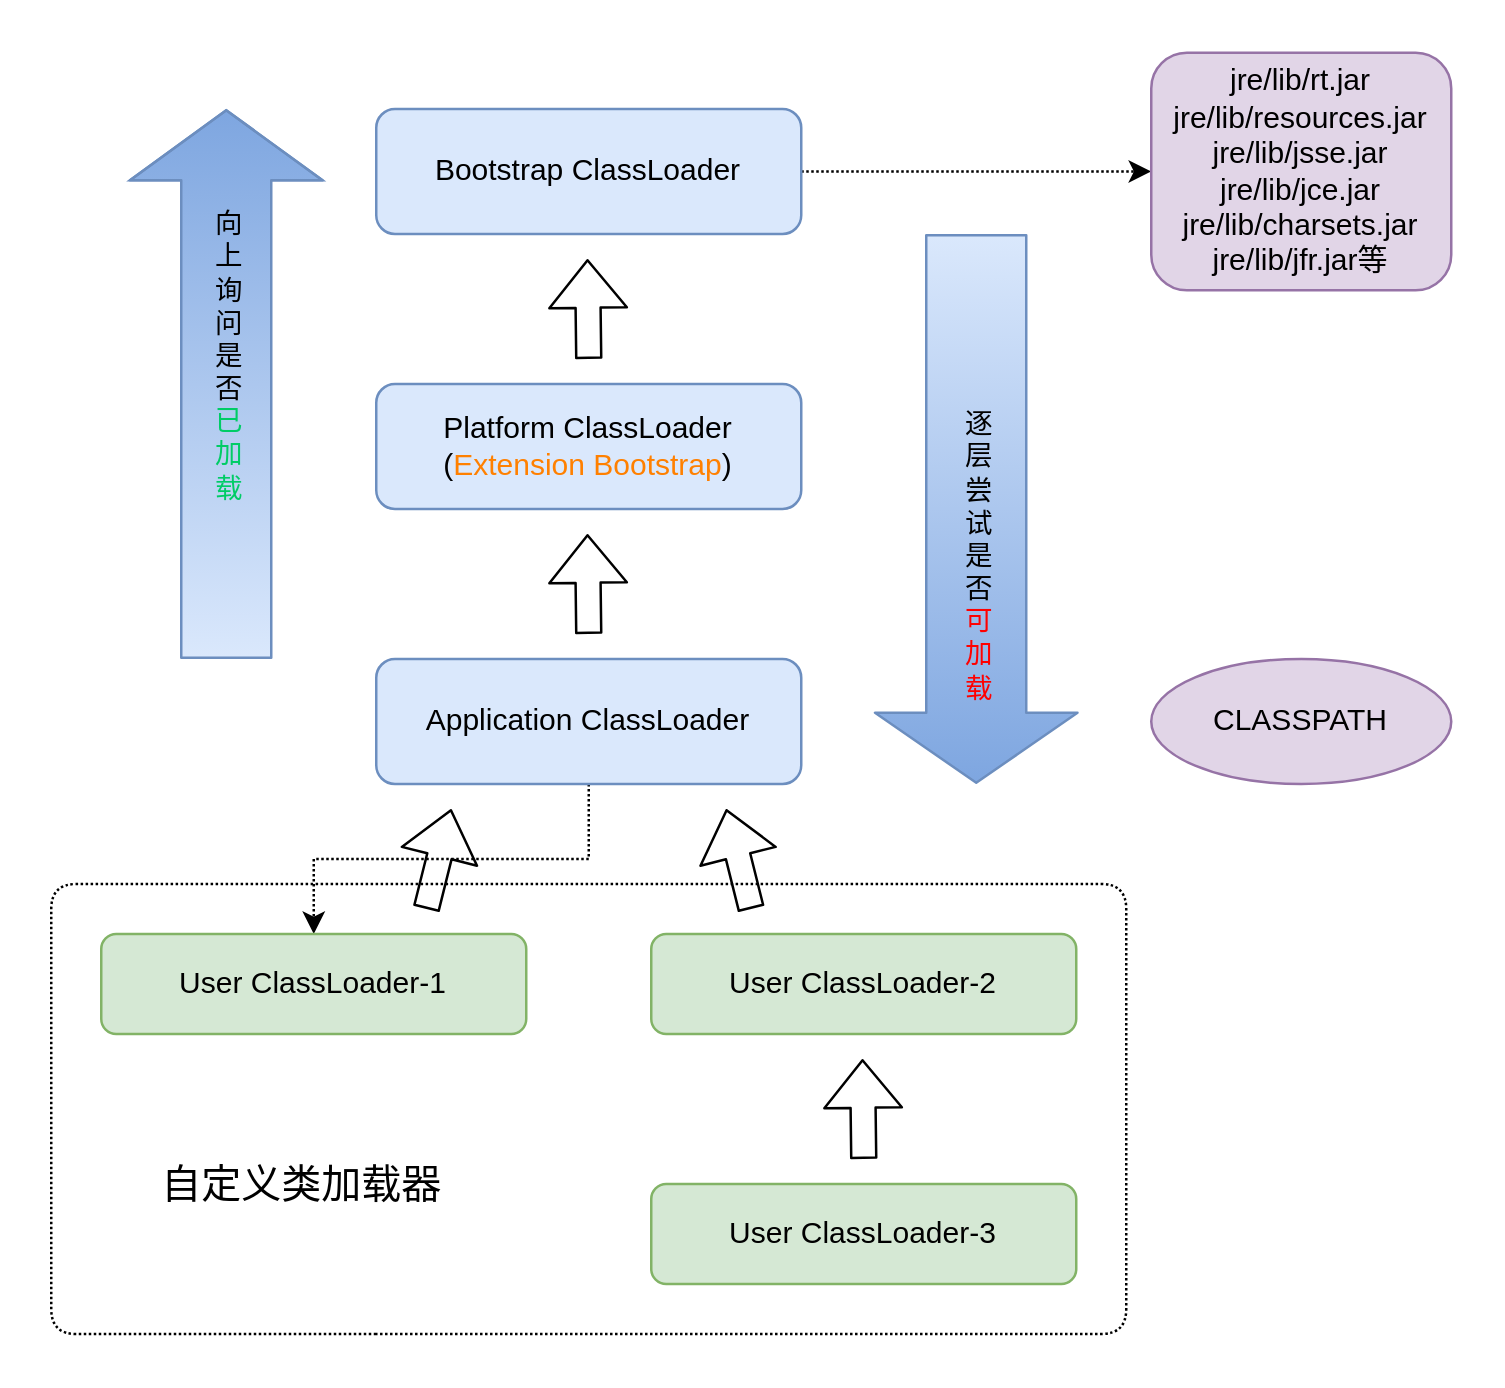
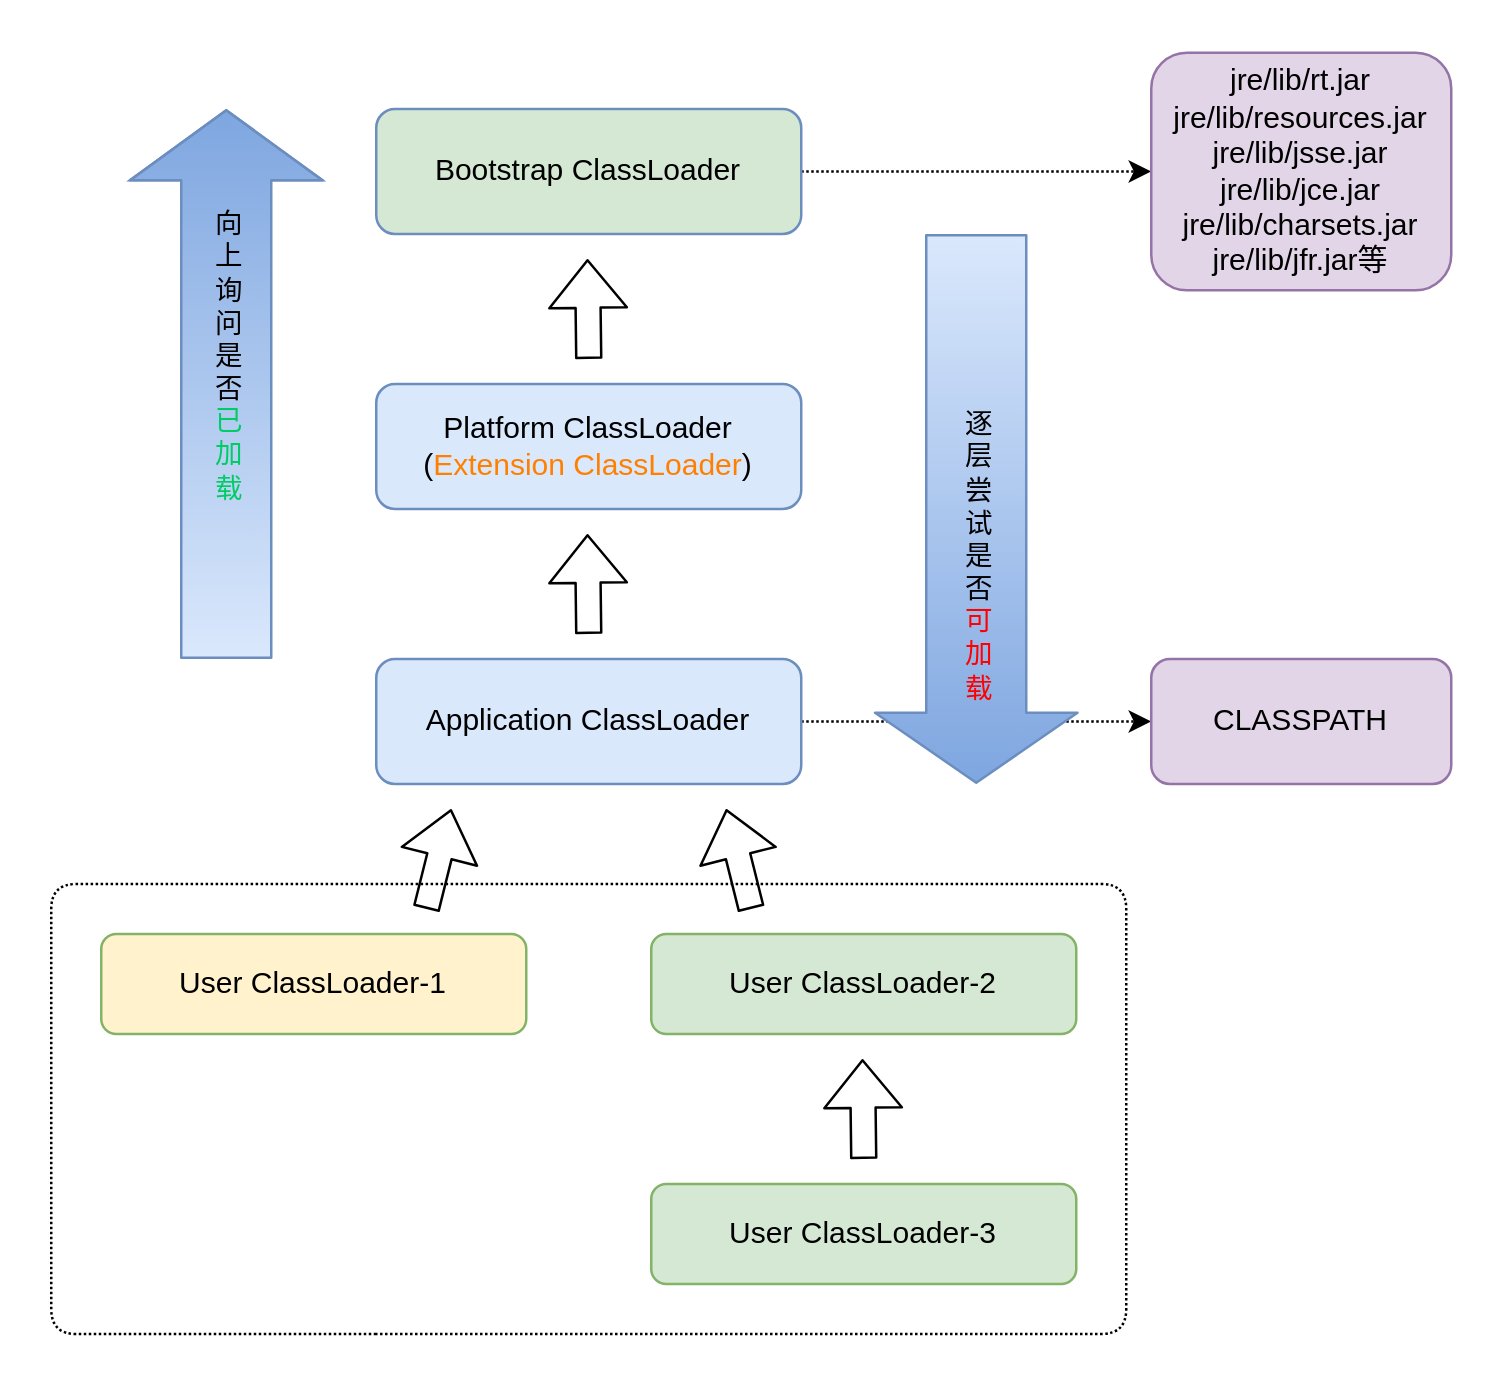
node "Bootstrap ClassLoader": fillcolor #dae8fc -> #d5e8d4
node "Platform ClassLoader (Extension Bootstrap)": label "Platform ClassLoader (Extension Bootstrap)" -> "Platform ClassLoader (Extension ClassLoader)"
node "CLASSPATH": shape ellipse -> rounded rectangle
edge "Application ClassLoader" -> "User ClassLoader-1": now "Application ClassLoader" -> "CLASSPATH"
node "User ClassLoader-1": fillcolor #d5e8d4 -> #fff2cc
node "自定义类加载器": removed
